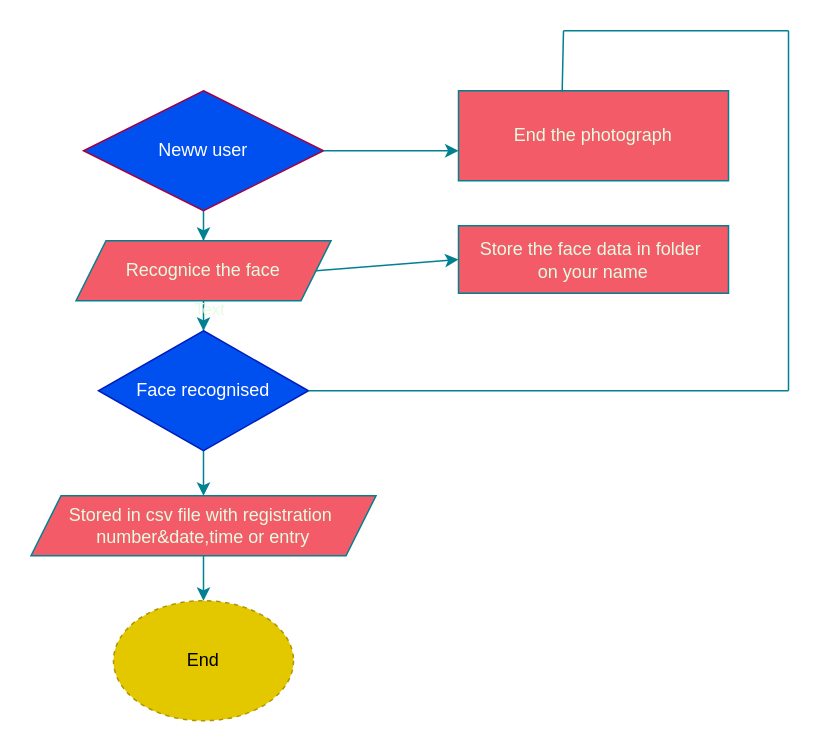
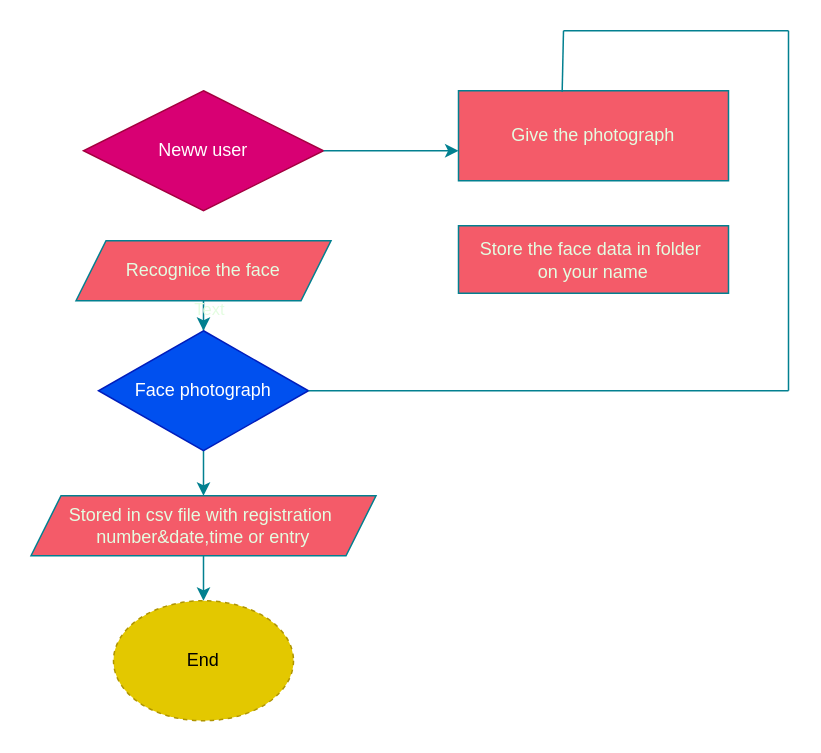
node "End the photograph": label "End the photograph" -> "Give the photograph"
node "Neww user": fillcolor #0050ef -> #d80073
edge "Neww user" -> "Recognice the face": removed
edge "Recognice the face" -> "Store the face data in folder on your name": removed
node "Face recognised": label "Face recognised" -> "Face photograph"
